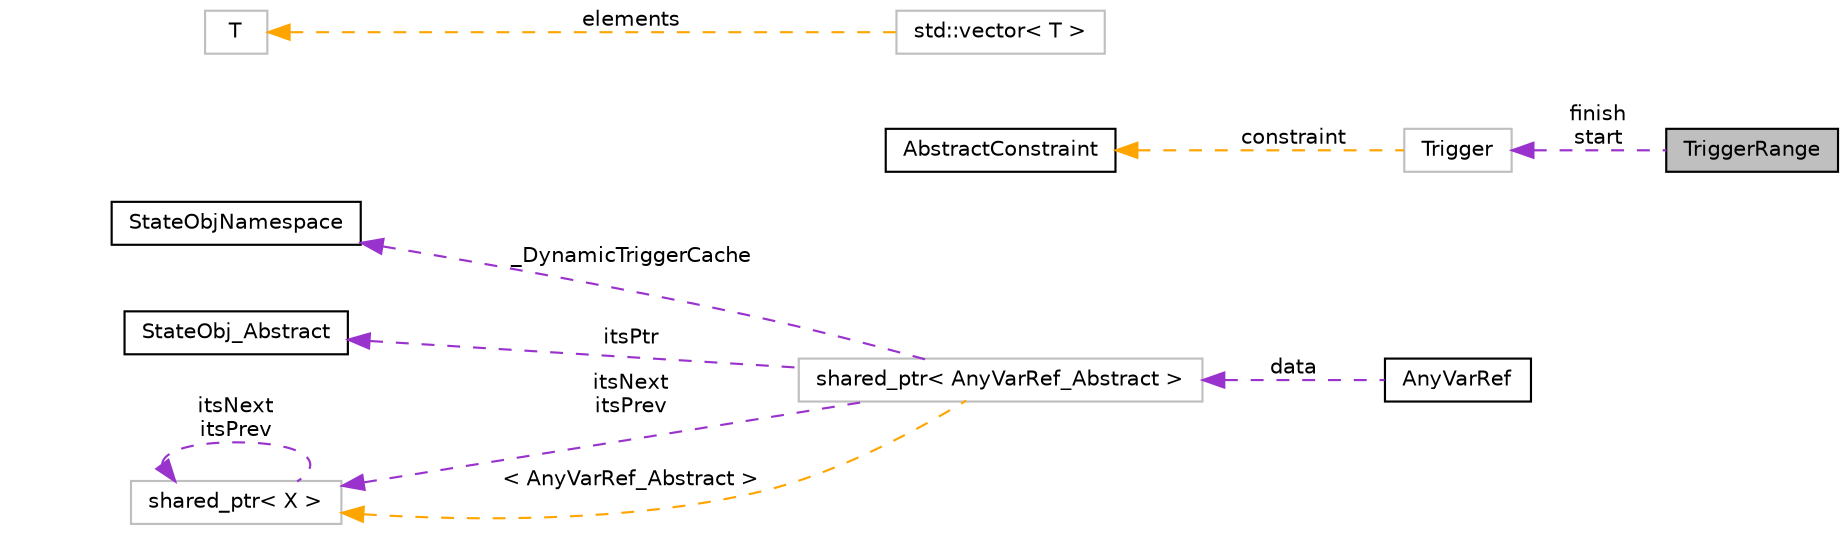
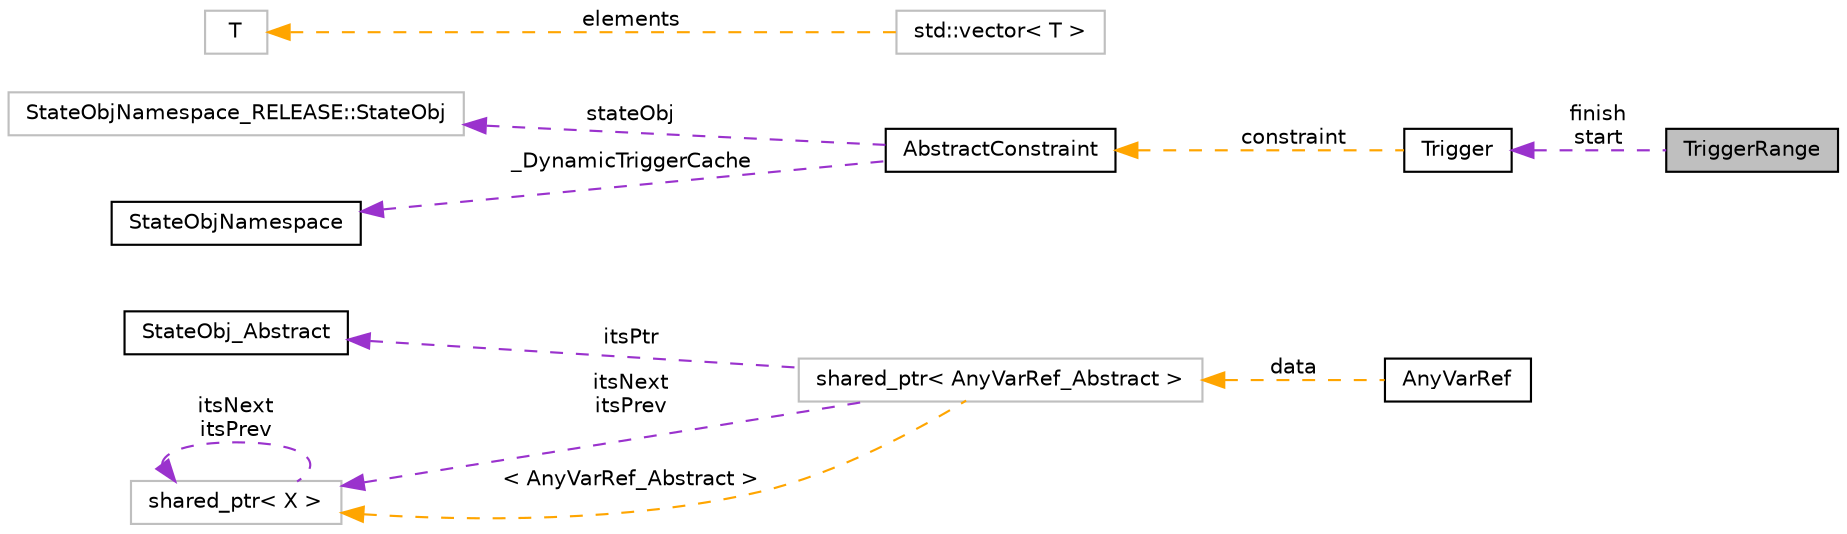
node "StateObjNamespace_RELEASE::StateObj": added
node "Trigger": color grey75 -> black
edge "shared_ptr< AnyVarRef_Abstract >" -> "StateObjNamespace": now "AbstractConstraint" -> "StateObjNamespace"
edge "AnyVarRef" -> "shared_ptr< AnyVarRef_Abstract >": color darkorchid3 -> orange
